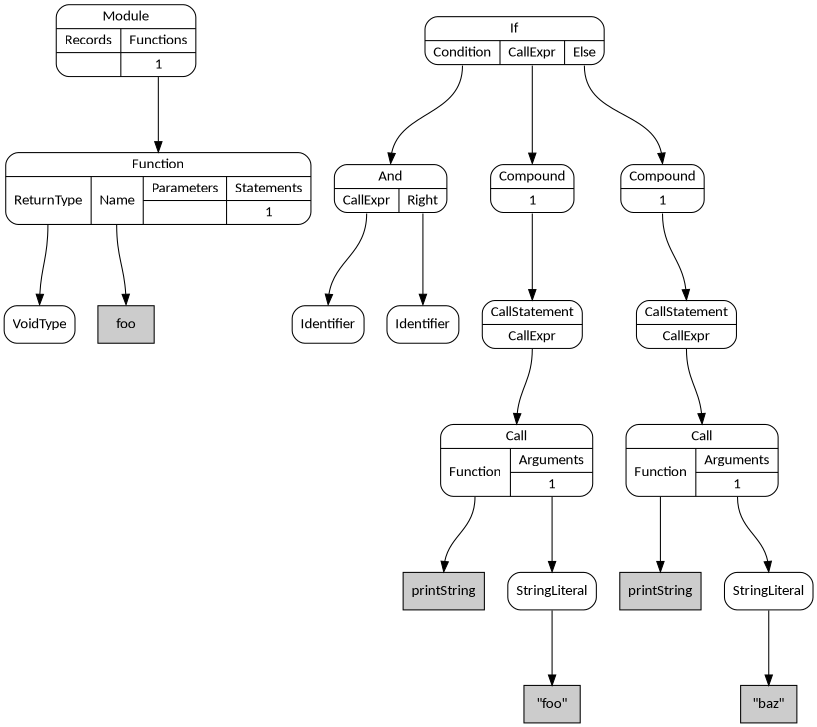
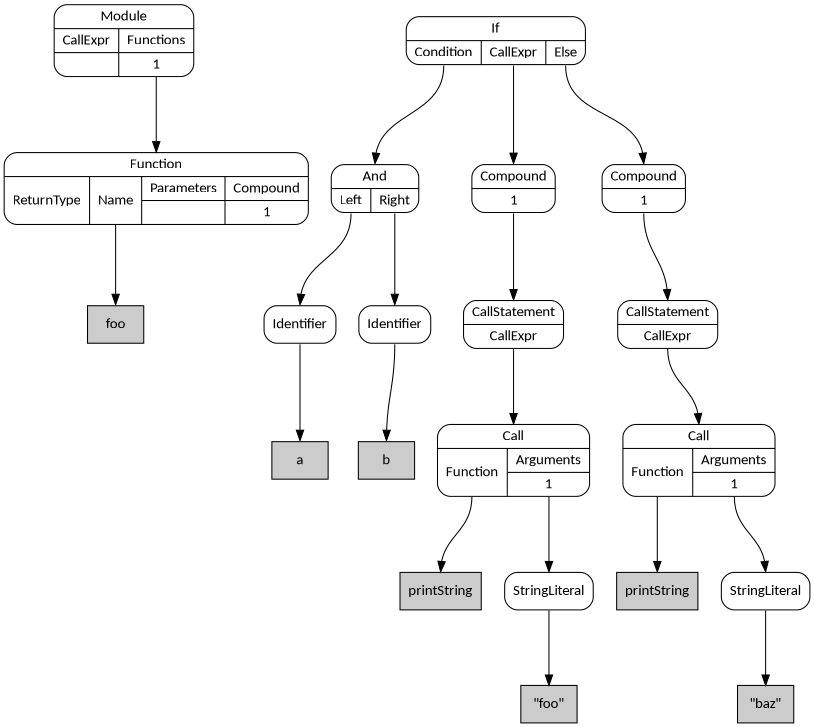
node "Module": text "Records" -> "CallExpr"
node "Function": text "Statements" -> "Compound"
node "And": text "CallExpr" -> "Left"
node "VoidType": removed
node "a": added
node "b": added
